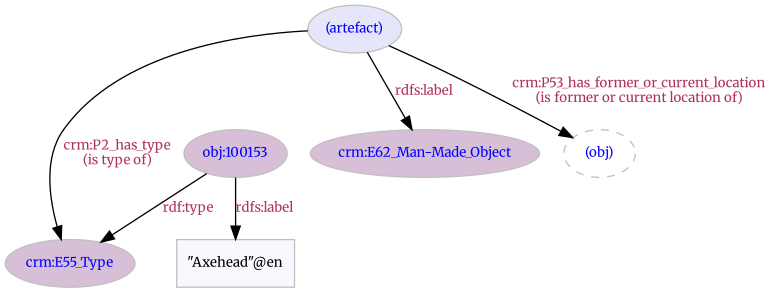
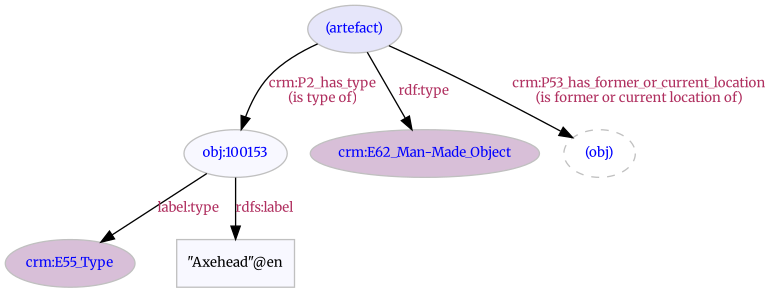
edge "(artefact)" -> "crm:E55_Type": now "(artefact)" -> "obj:100153"
edge "(artefact)" -> "crm:E62_Man-Made_Object": label "rdfs:label" -> "rdf:type"
node "obj:100153": fillcolor thistle -> ghostwhite
edge "obj:100153" -> "crm:E55_Type": label "rdf:type" -> "label:type"
